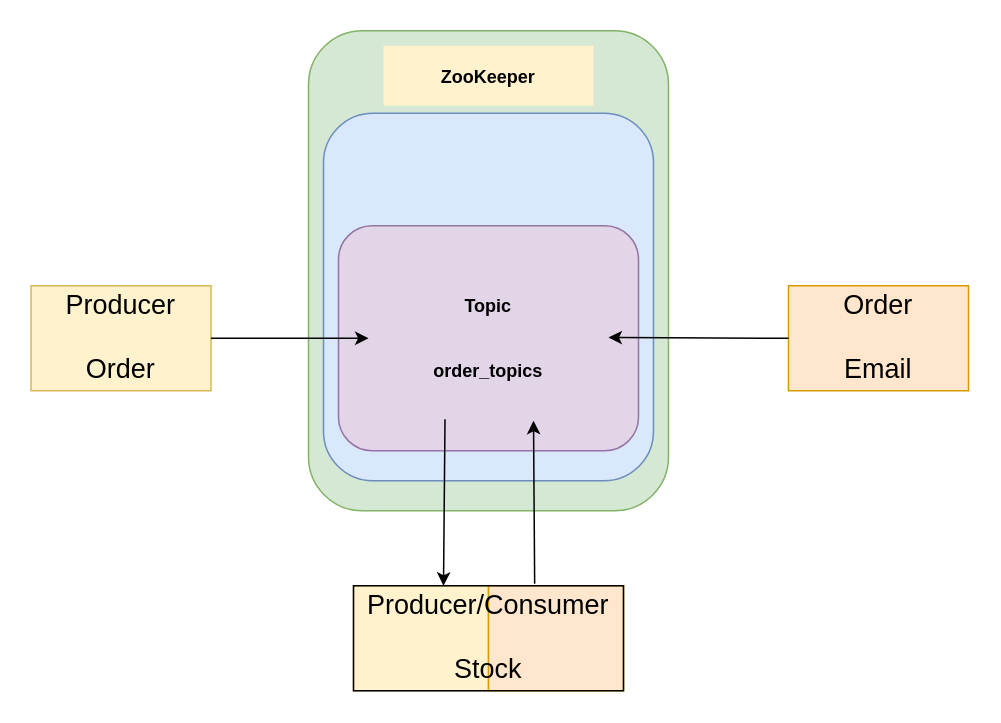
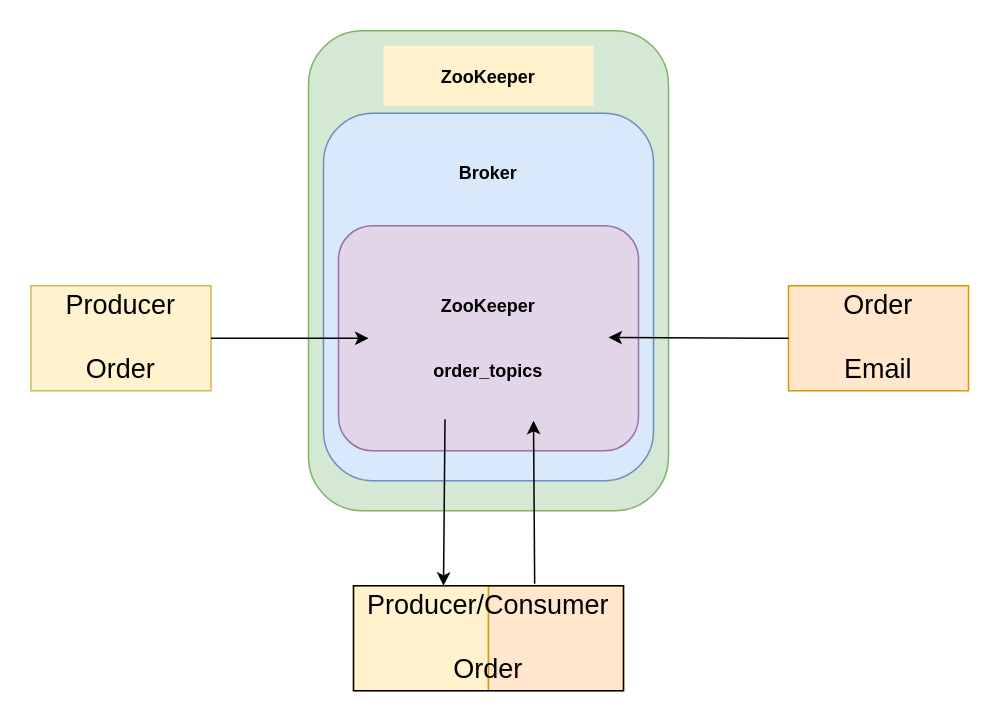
node "Broker": added
node "Topic order_topics": label "Topic order_topics" -> "ZooKeeper order_topics"
node "Producer/Consumer Stock": label "Producer/Consumer Stock" -> "Producer/Consumer Order"
